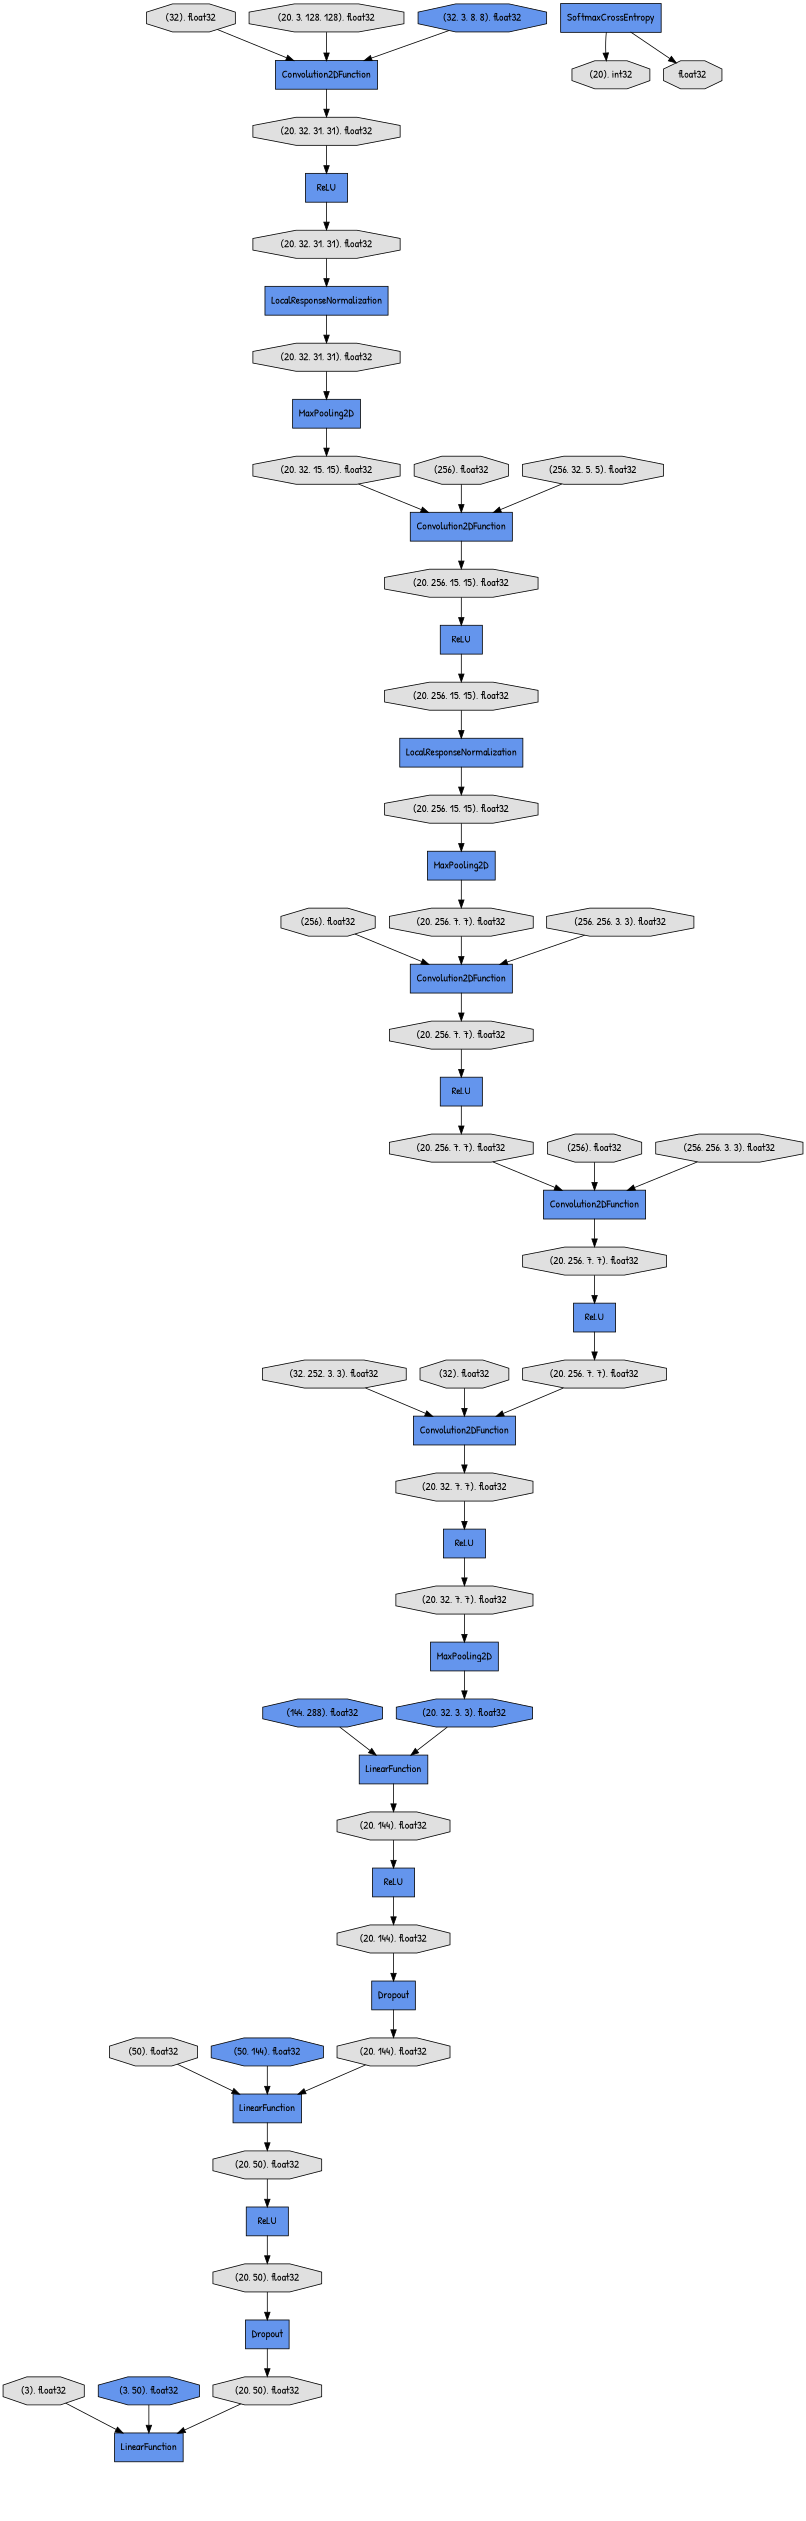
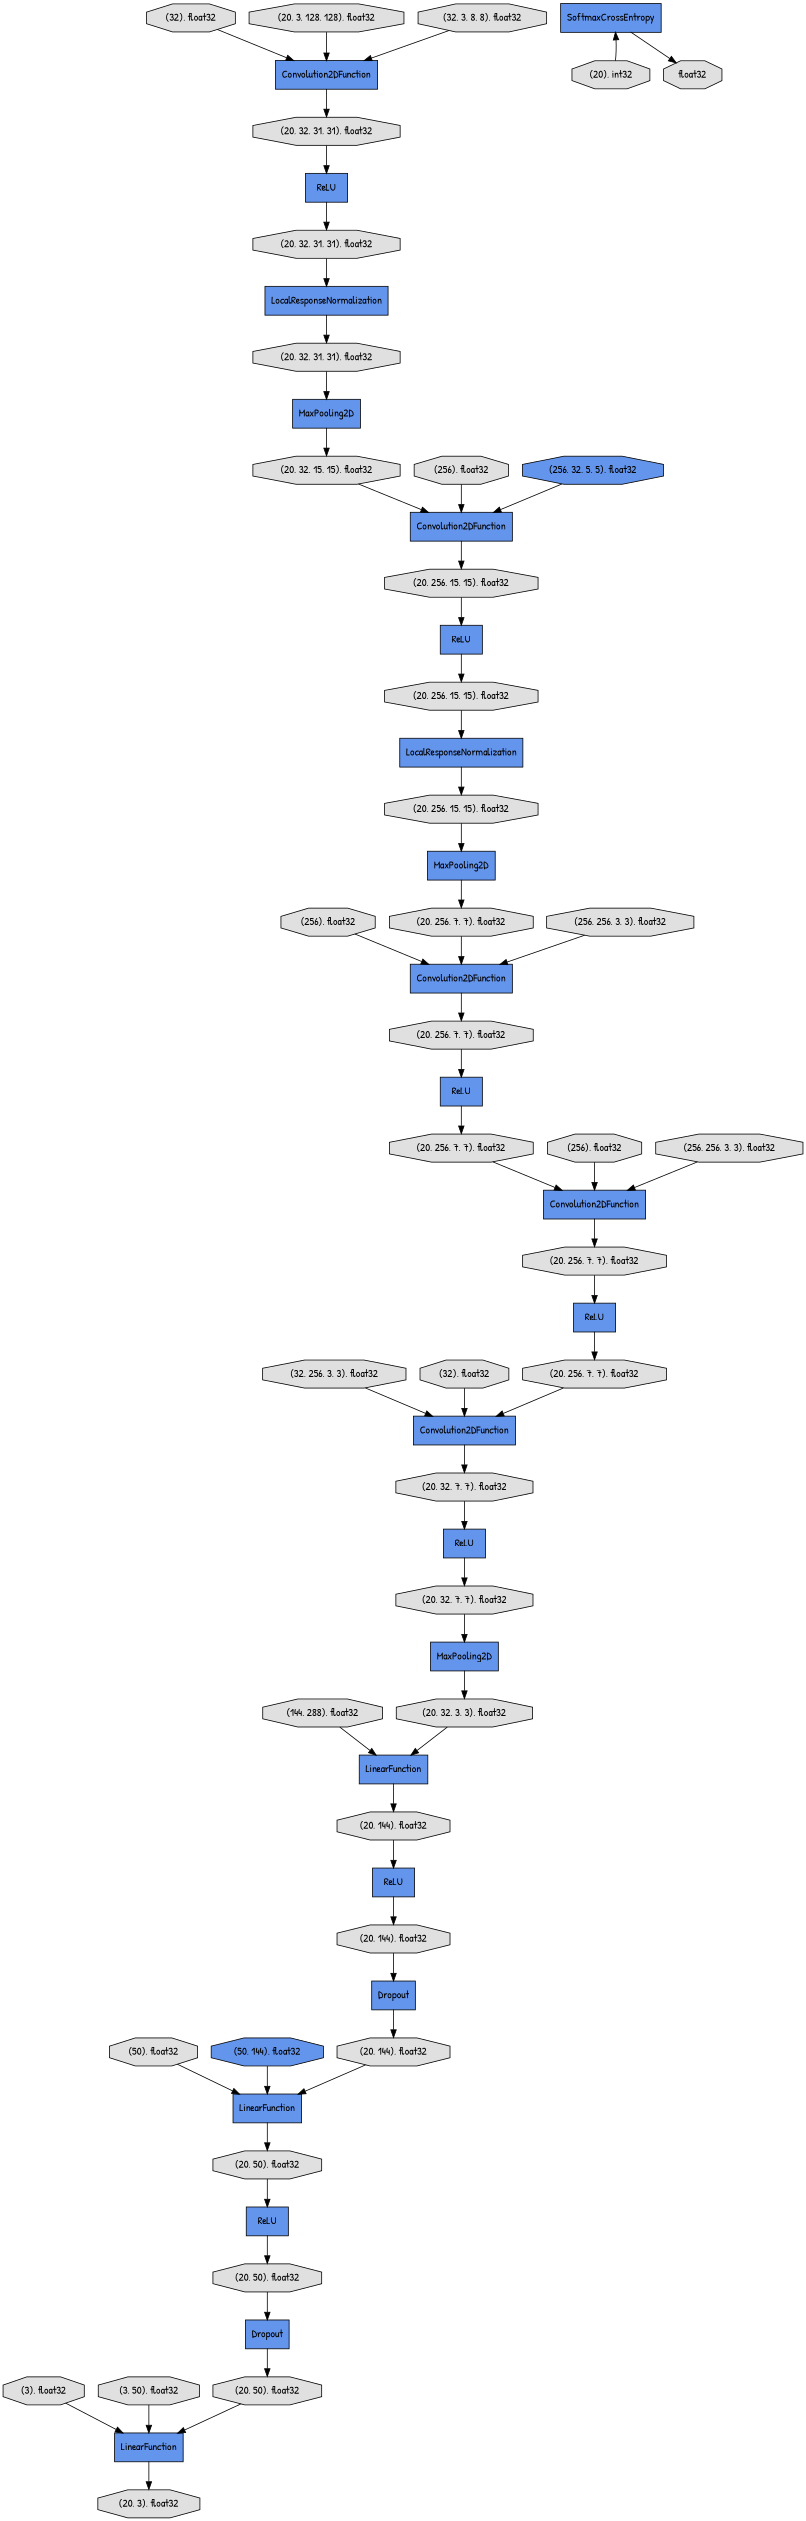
node "(32, 3, 8, 8), float32": fillcolor #6495ed -> #e0e0e0
edge "SoftmaxCrossEntropy" -> "(20), int32": reversed
node "(256, 32, 5, 5), float32": fillcolor #e0e0e0 -> #6495ed
node "(32, 252, 3, 3), float32": label "(32, 252, 3, 3), float32" -> "(32, 256, 3, 3), float32"
node "(144, 288), float32": fillcolor #6495ed -> #e0e0e0
node "(20, 32, 3, 3), float32": fillcolor #6495ed -> #e0e0e0
node "(3, 50), float32": fillcolor #6495ed -> #e0e0e0
node "(20, 3), float32": added
